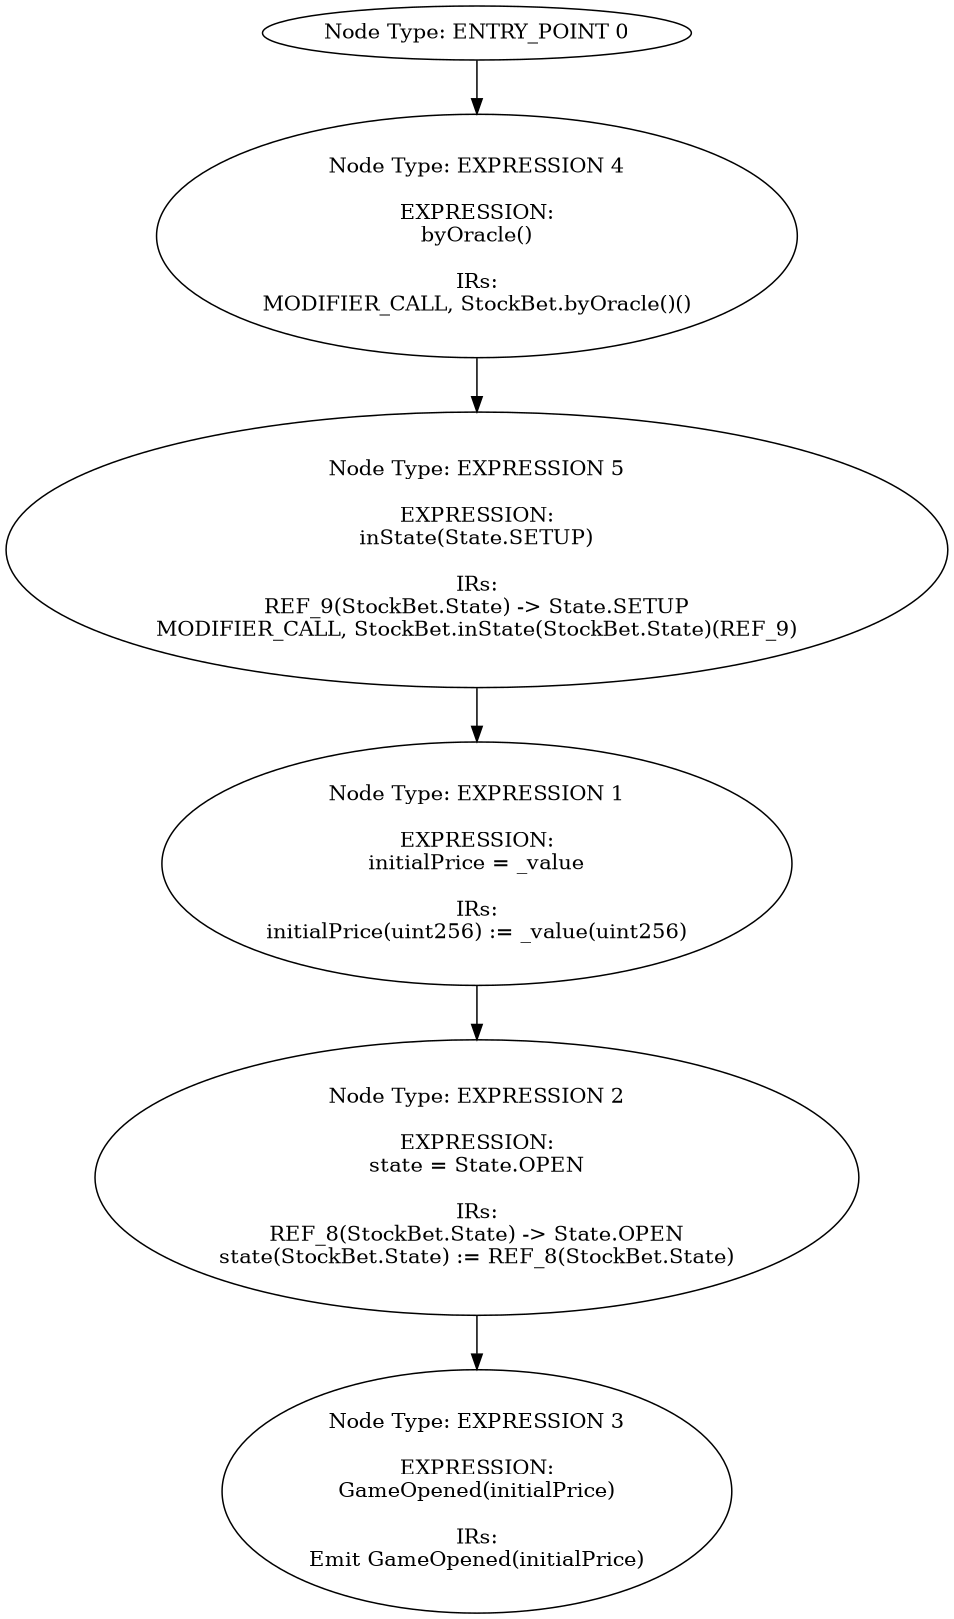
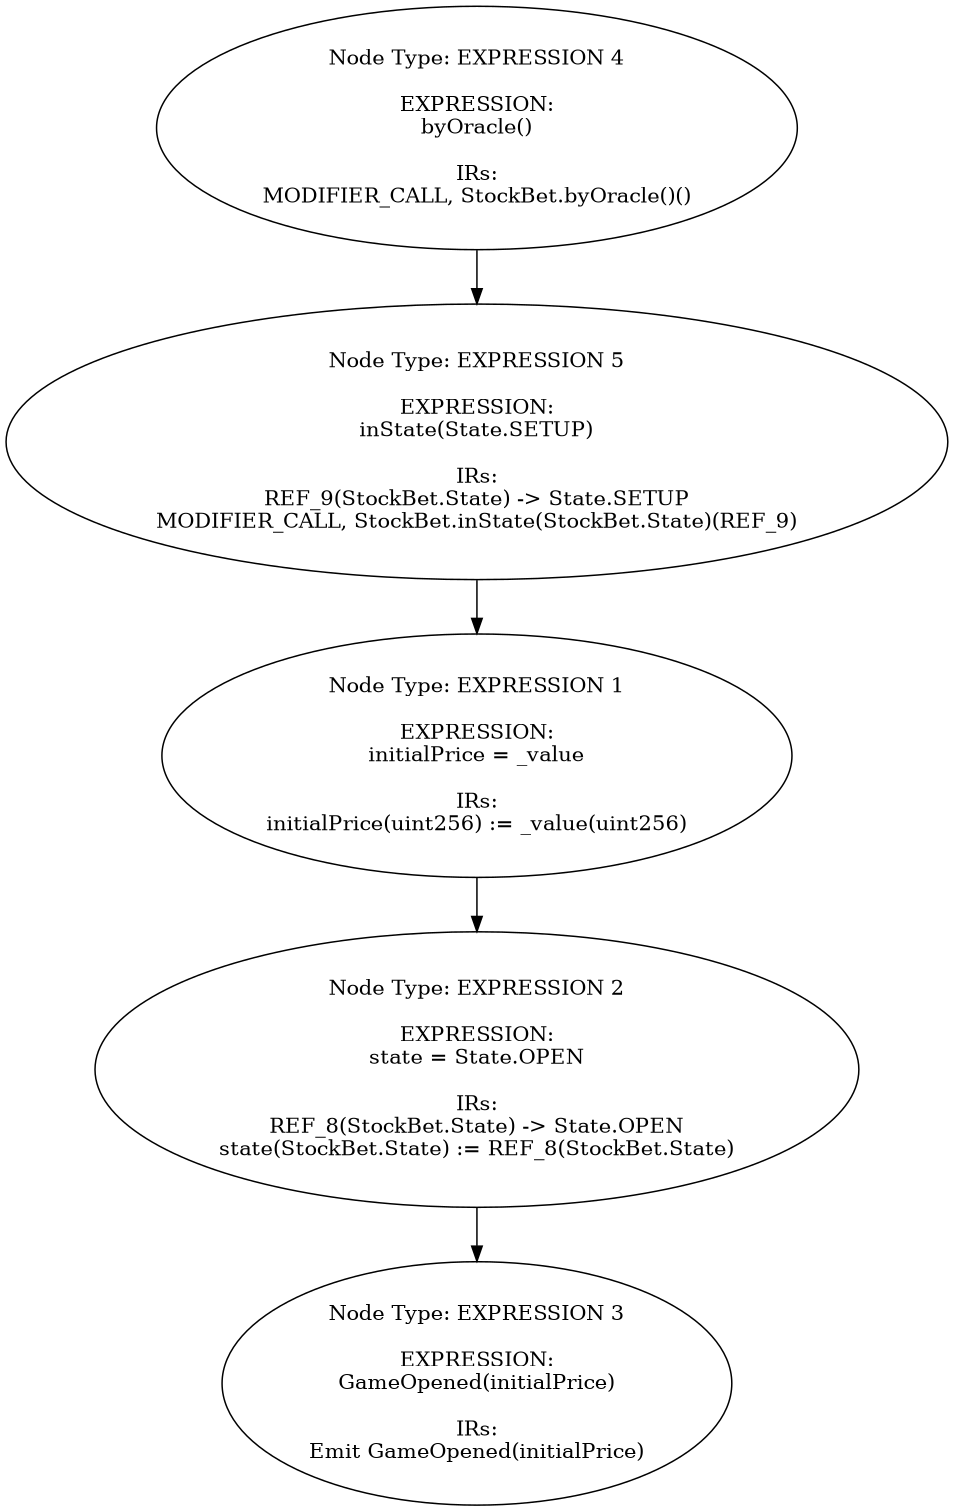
node "Node Type: ENTRY_POINT 0": removed
